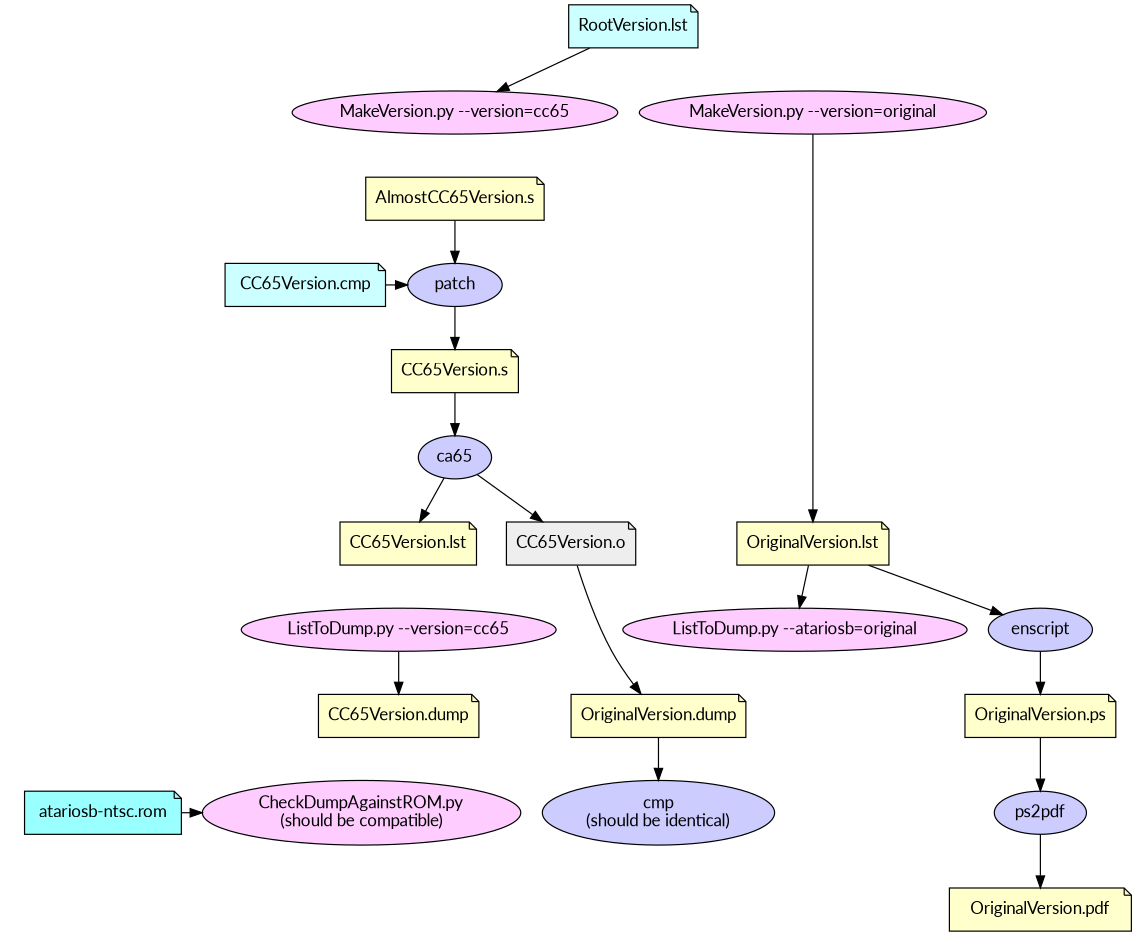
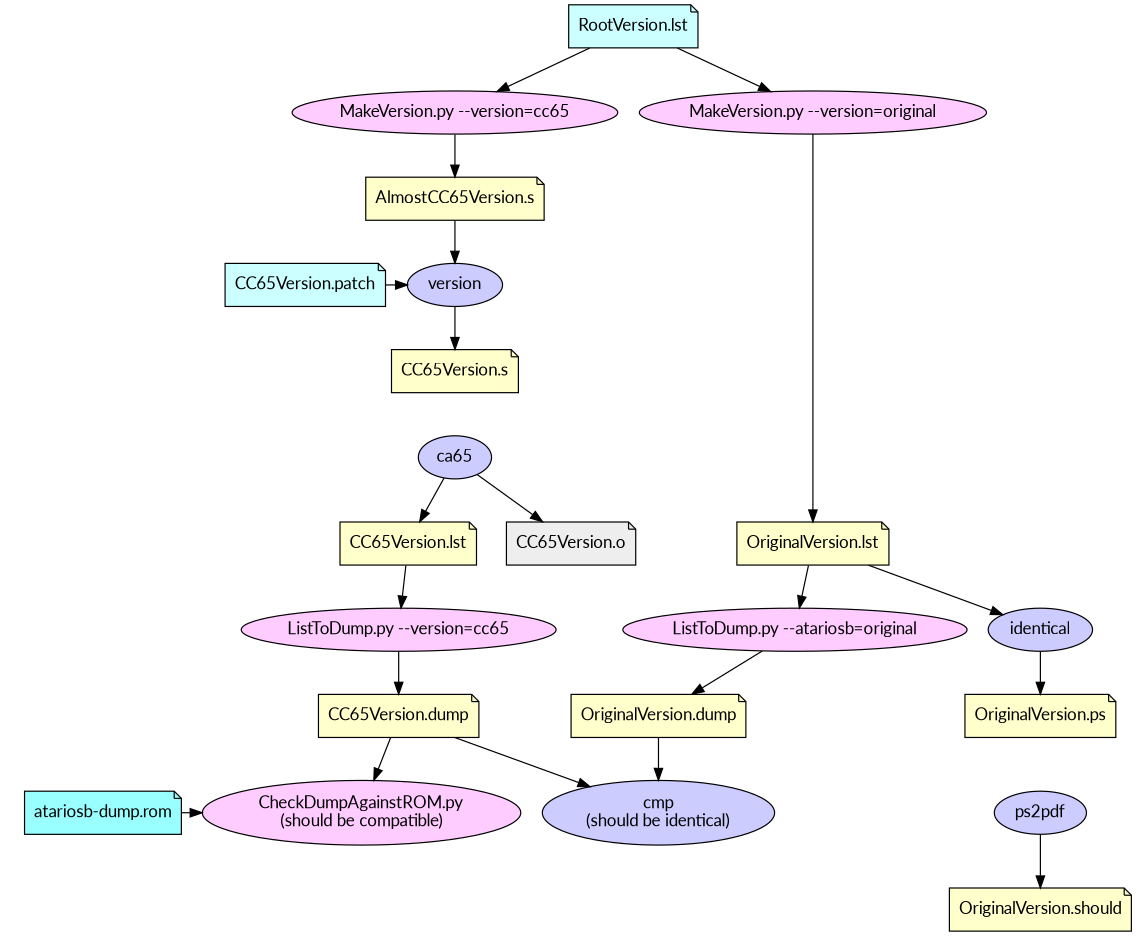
edge "RootVersion.lst" -> "MakeVersion.py --version=original": added
edge "MakeVersion.py --version=cc65" -> "AlmostCC65Version.s": added
node "CC65Version.cmp": label "CC65Version.cmp" -> "CC65Version.patch"
node "patch": label "patch" -> "version"
edge "CC65Version.s" -> "ca65": removed
edge "CC65Version.lst" -> "ListToDump.py --version=cc65": added
edge "CC65Version.o" -> "OriginalVersion.dump": now "ListToDump.py --atariosb=original" -> "OriginalVersion.dump"
node "enscript": label "enscript" -> "identical"
edge "CC65Version.dump" -> "CheckDumpAgainstROM.py (should be compatible)": added
edge "OriginalVersion.ps" -> "ps2pdf": removed
edge "CC65Version.dump" -> "cmp (should be identical)": added
node "atariosb-ntsc.rom": label "atariosb-ntsc.rom" -> "atariosb-dump.rom"
node "OriginalVersion.pdf": label "OriginalVersion.pdf" -> "OriginalVersion.should"
